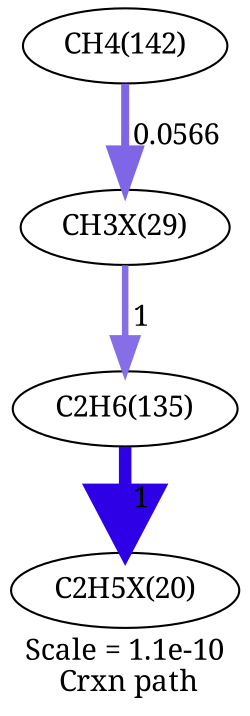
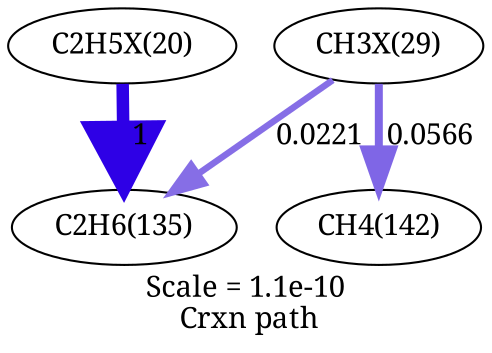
edge "CH4(142)" -> "CH3X(29)": reversed
edge "CH3X(29)" -> "C2H6(135)": label " 1" -> " 0.0221"
edge "C2H6(135)" -> "C2H5X(20)": reversed
